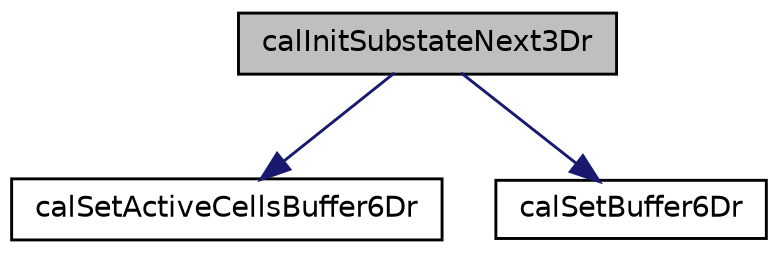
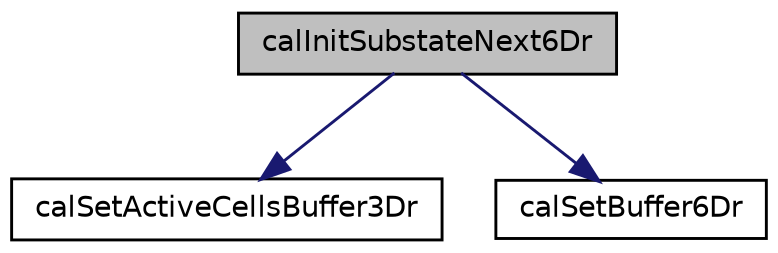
node "calInitSubstateNext3Dr": label "calInitSubstateNext3Dr" -> "calInitSubstateNext6Dr"
node "calSetActiveCellsBuffer6Dr": label "calSetActiveCellsBuffer6Dr" -> "calSetActiveCellsBuffer3Dr"
